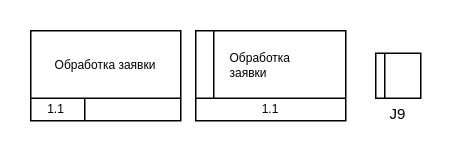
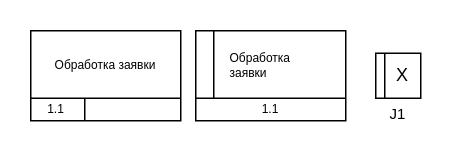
node "X": added
node "J9": label "J9" -> "J1"
